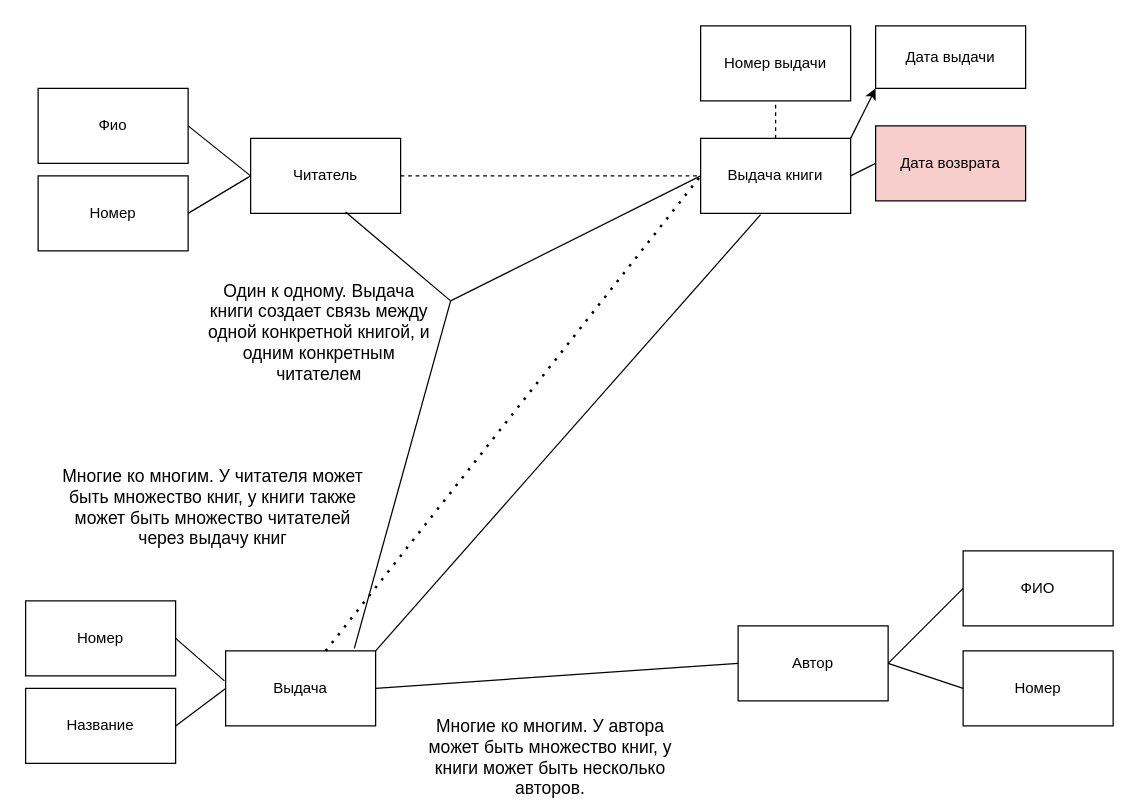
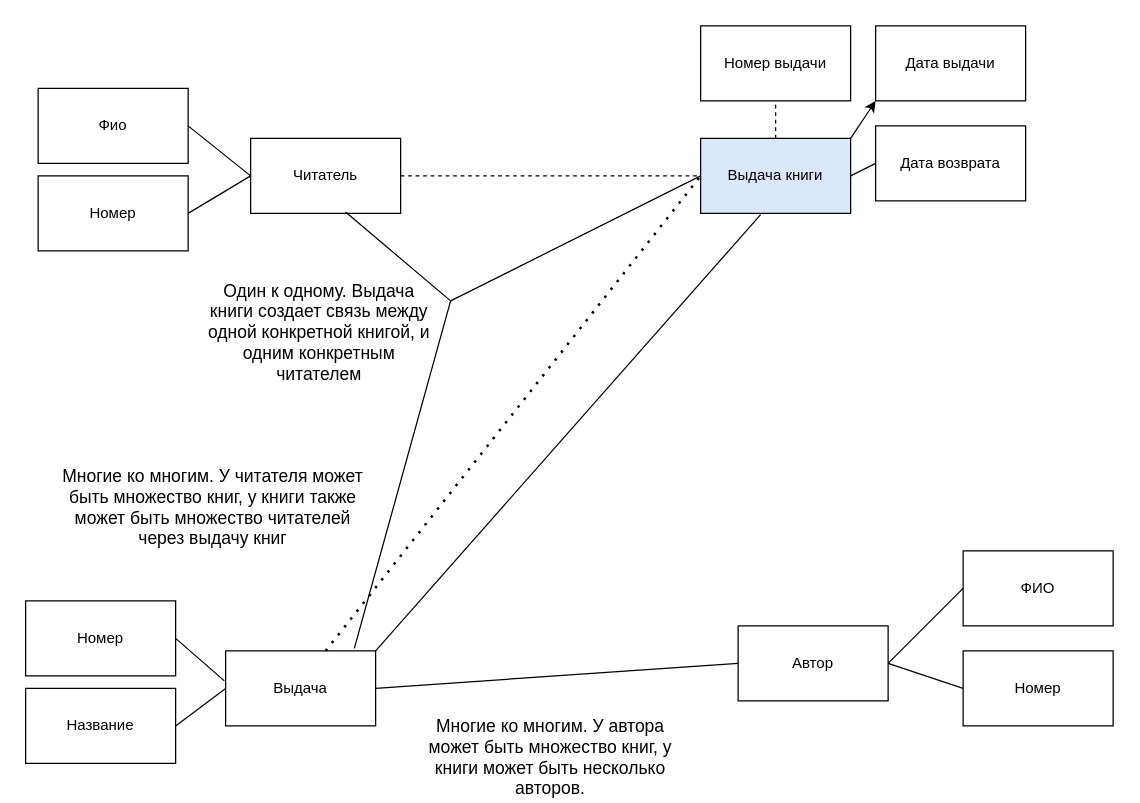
node "Дата выдачи": size 150x63 -> 150x75
node "Дата возврата": fillcolor #f8cecc -> #ffffff
node "Выдача книги": fillcolor #ffffff -> #dae8fc
